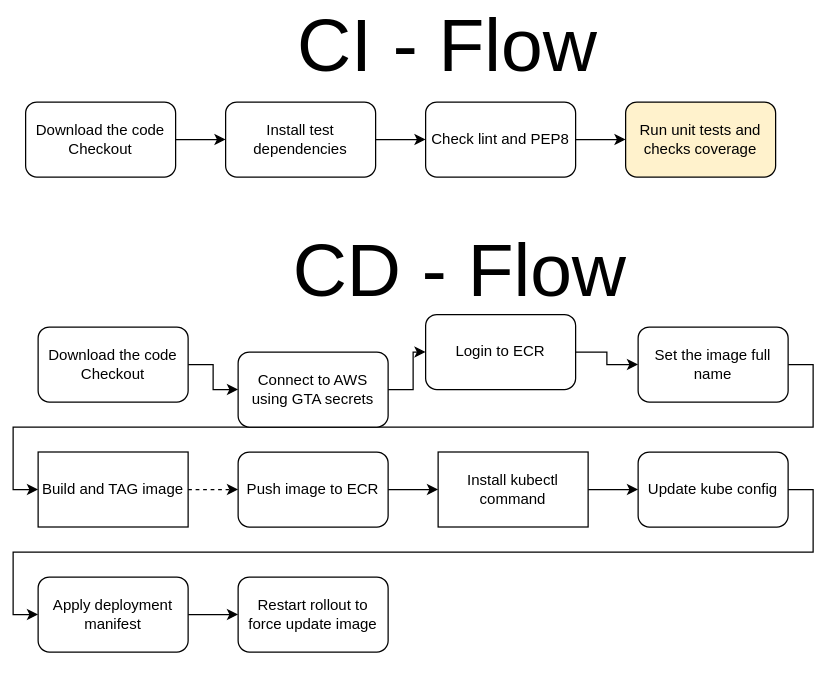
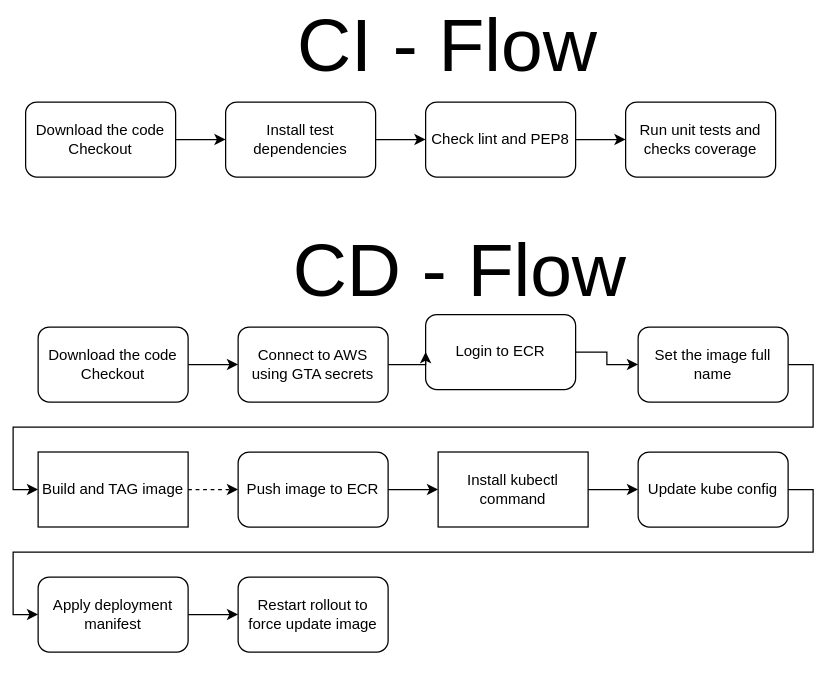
node "Run unit tests and checks coverage": fillcolor #fff2cc -> #ffffff
node "Connect to AWS using GTA secrets": moved (313, 389) -> (313, 364)
